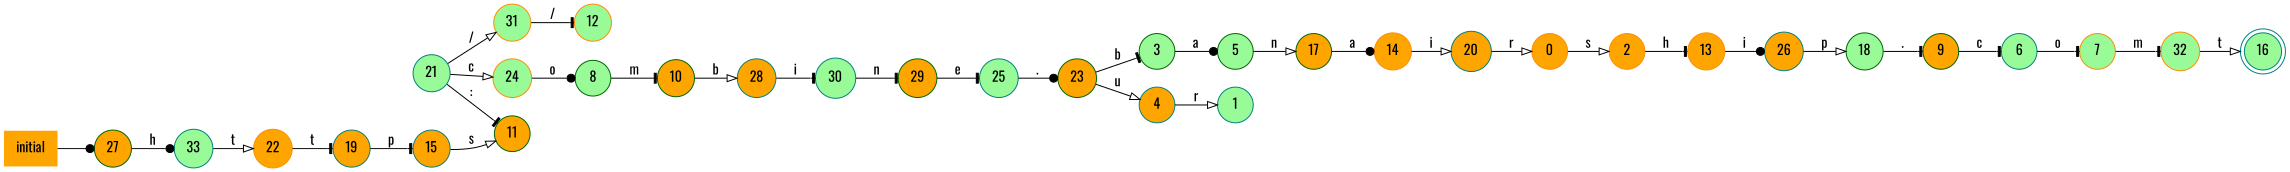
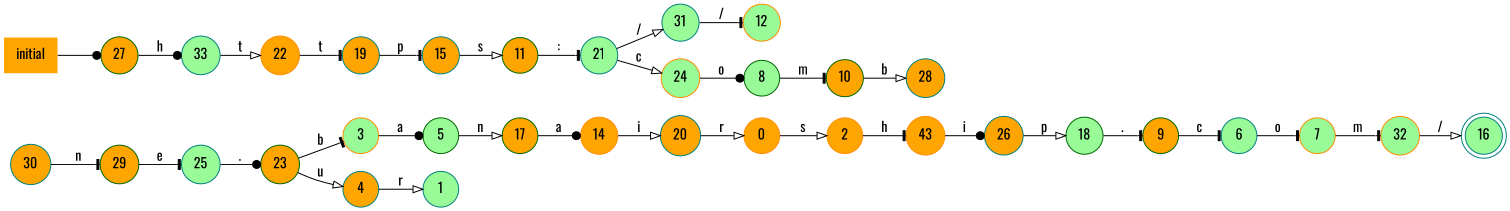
node "31": color darkorange -> teal
edge "32" -> "16": label "t" -> "/"
node "3": color darkgreen -> darkorange
node "13": label "13" -> "43"
edge "28" -> "30": removed, label "i"
node "30": fillcolor palegreen -> orange
edge "21" -> "11": reversed
